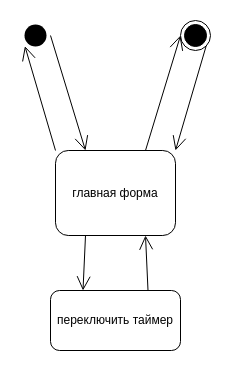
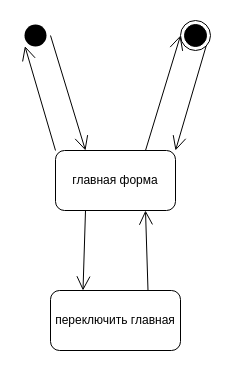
node "главная форма": size 120x85 -> 120x60
node "переключить таймер": label "переключить таймер" -> "переключить главная"
